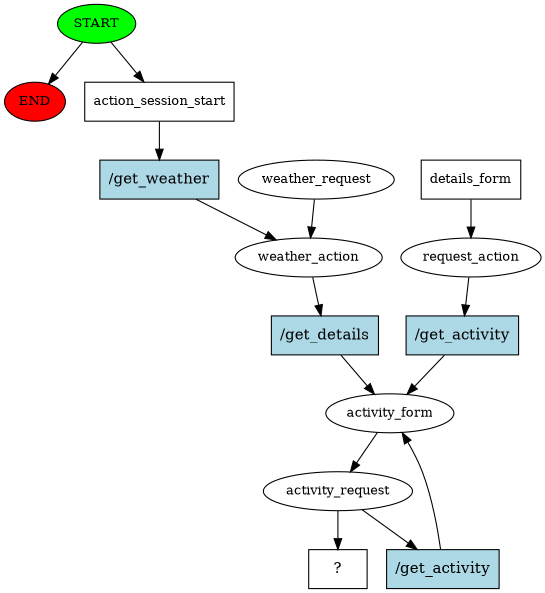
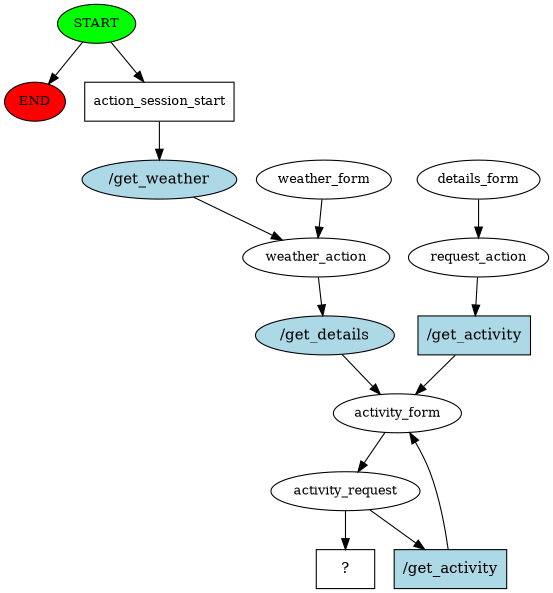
node "/get_weather": shape box -> ellipse
node "weather_request": label "weather_request" -> "weather_form"
node "details_form": shape box -> ellipse
node "/get_details": shape box -> ellipse
